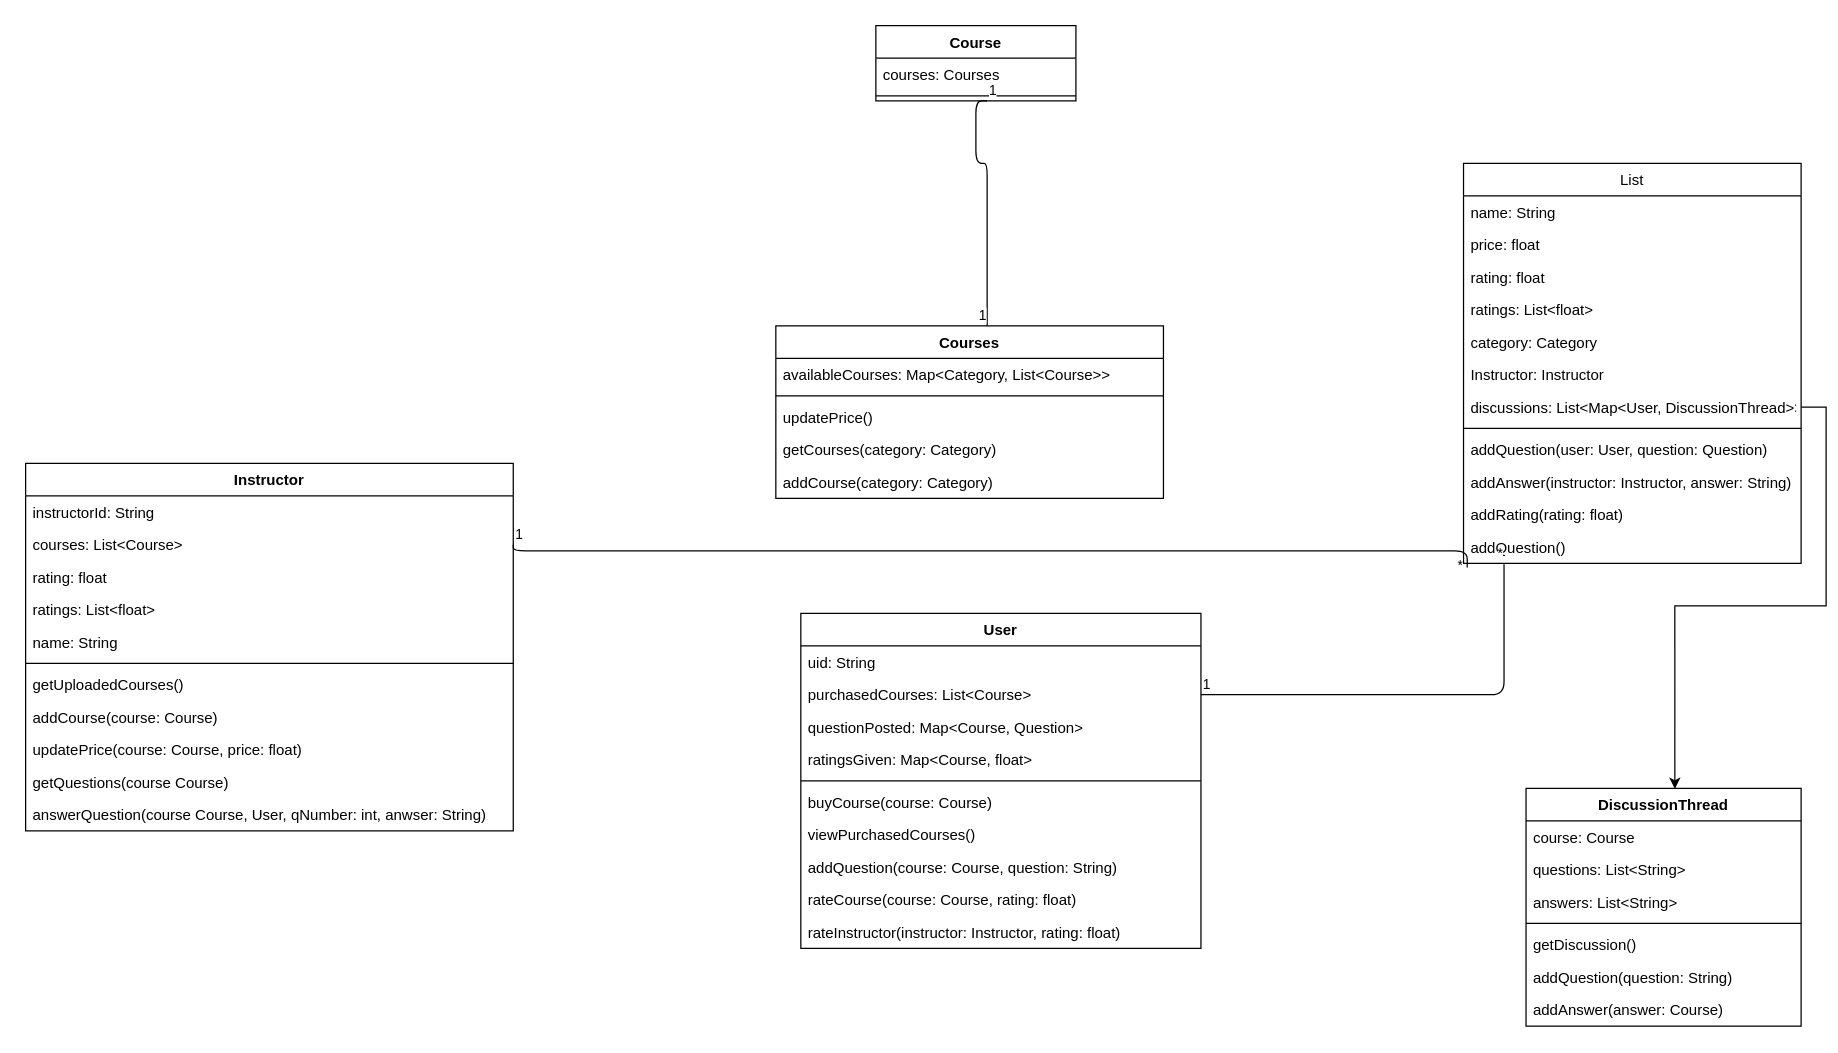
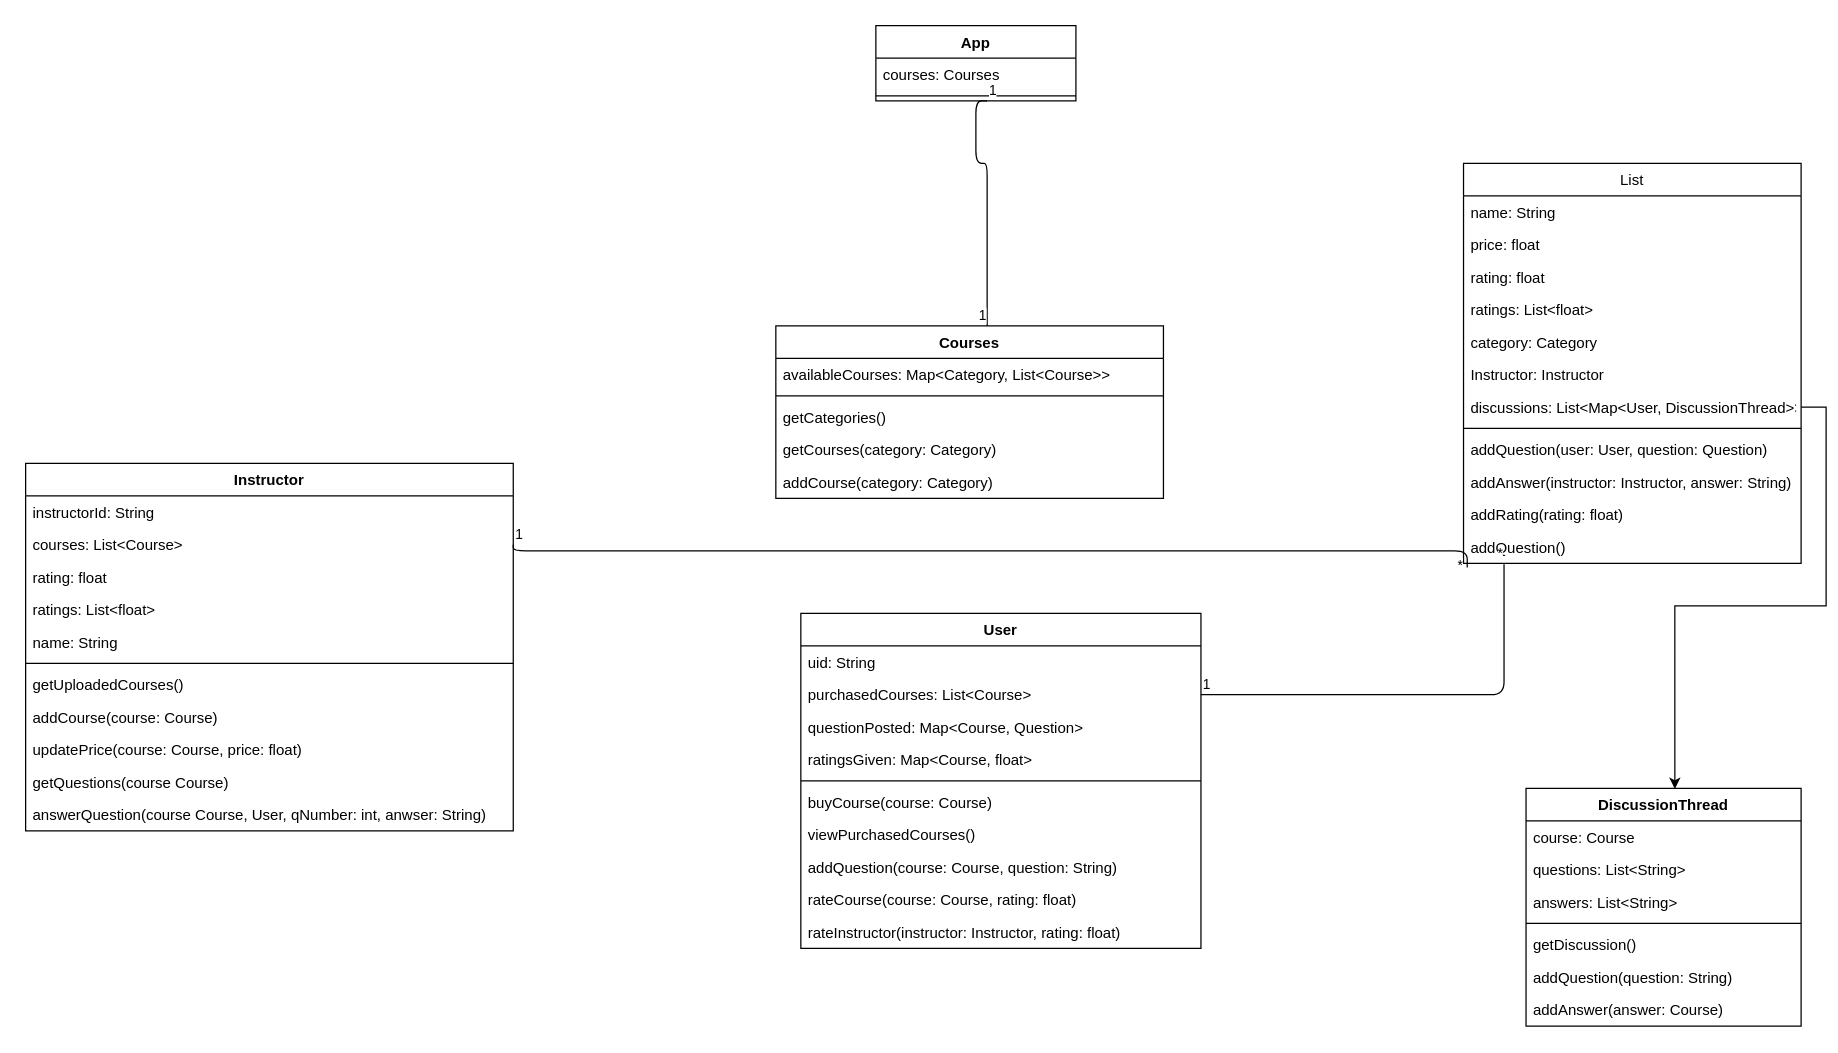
node "Course": label "Course" -> "App"
node "updatePrice()": label "updatePrice()" -> "getCategories()"
